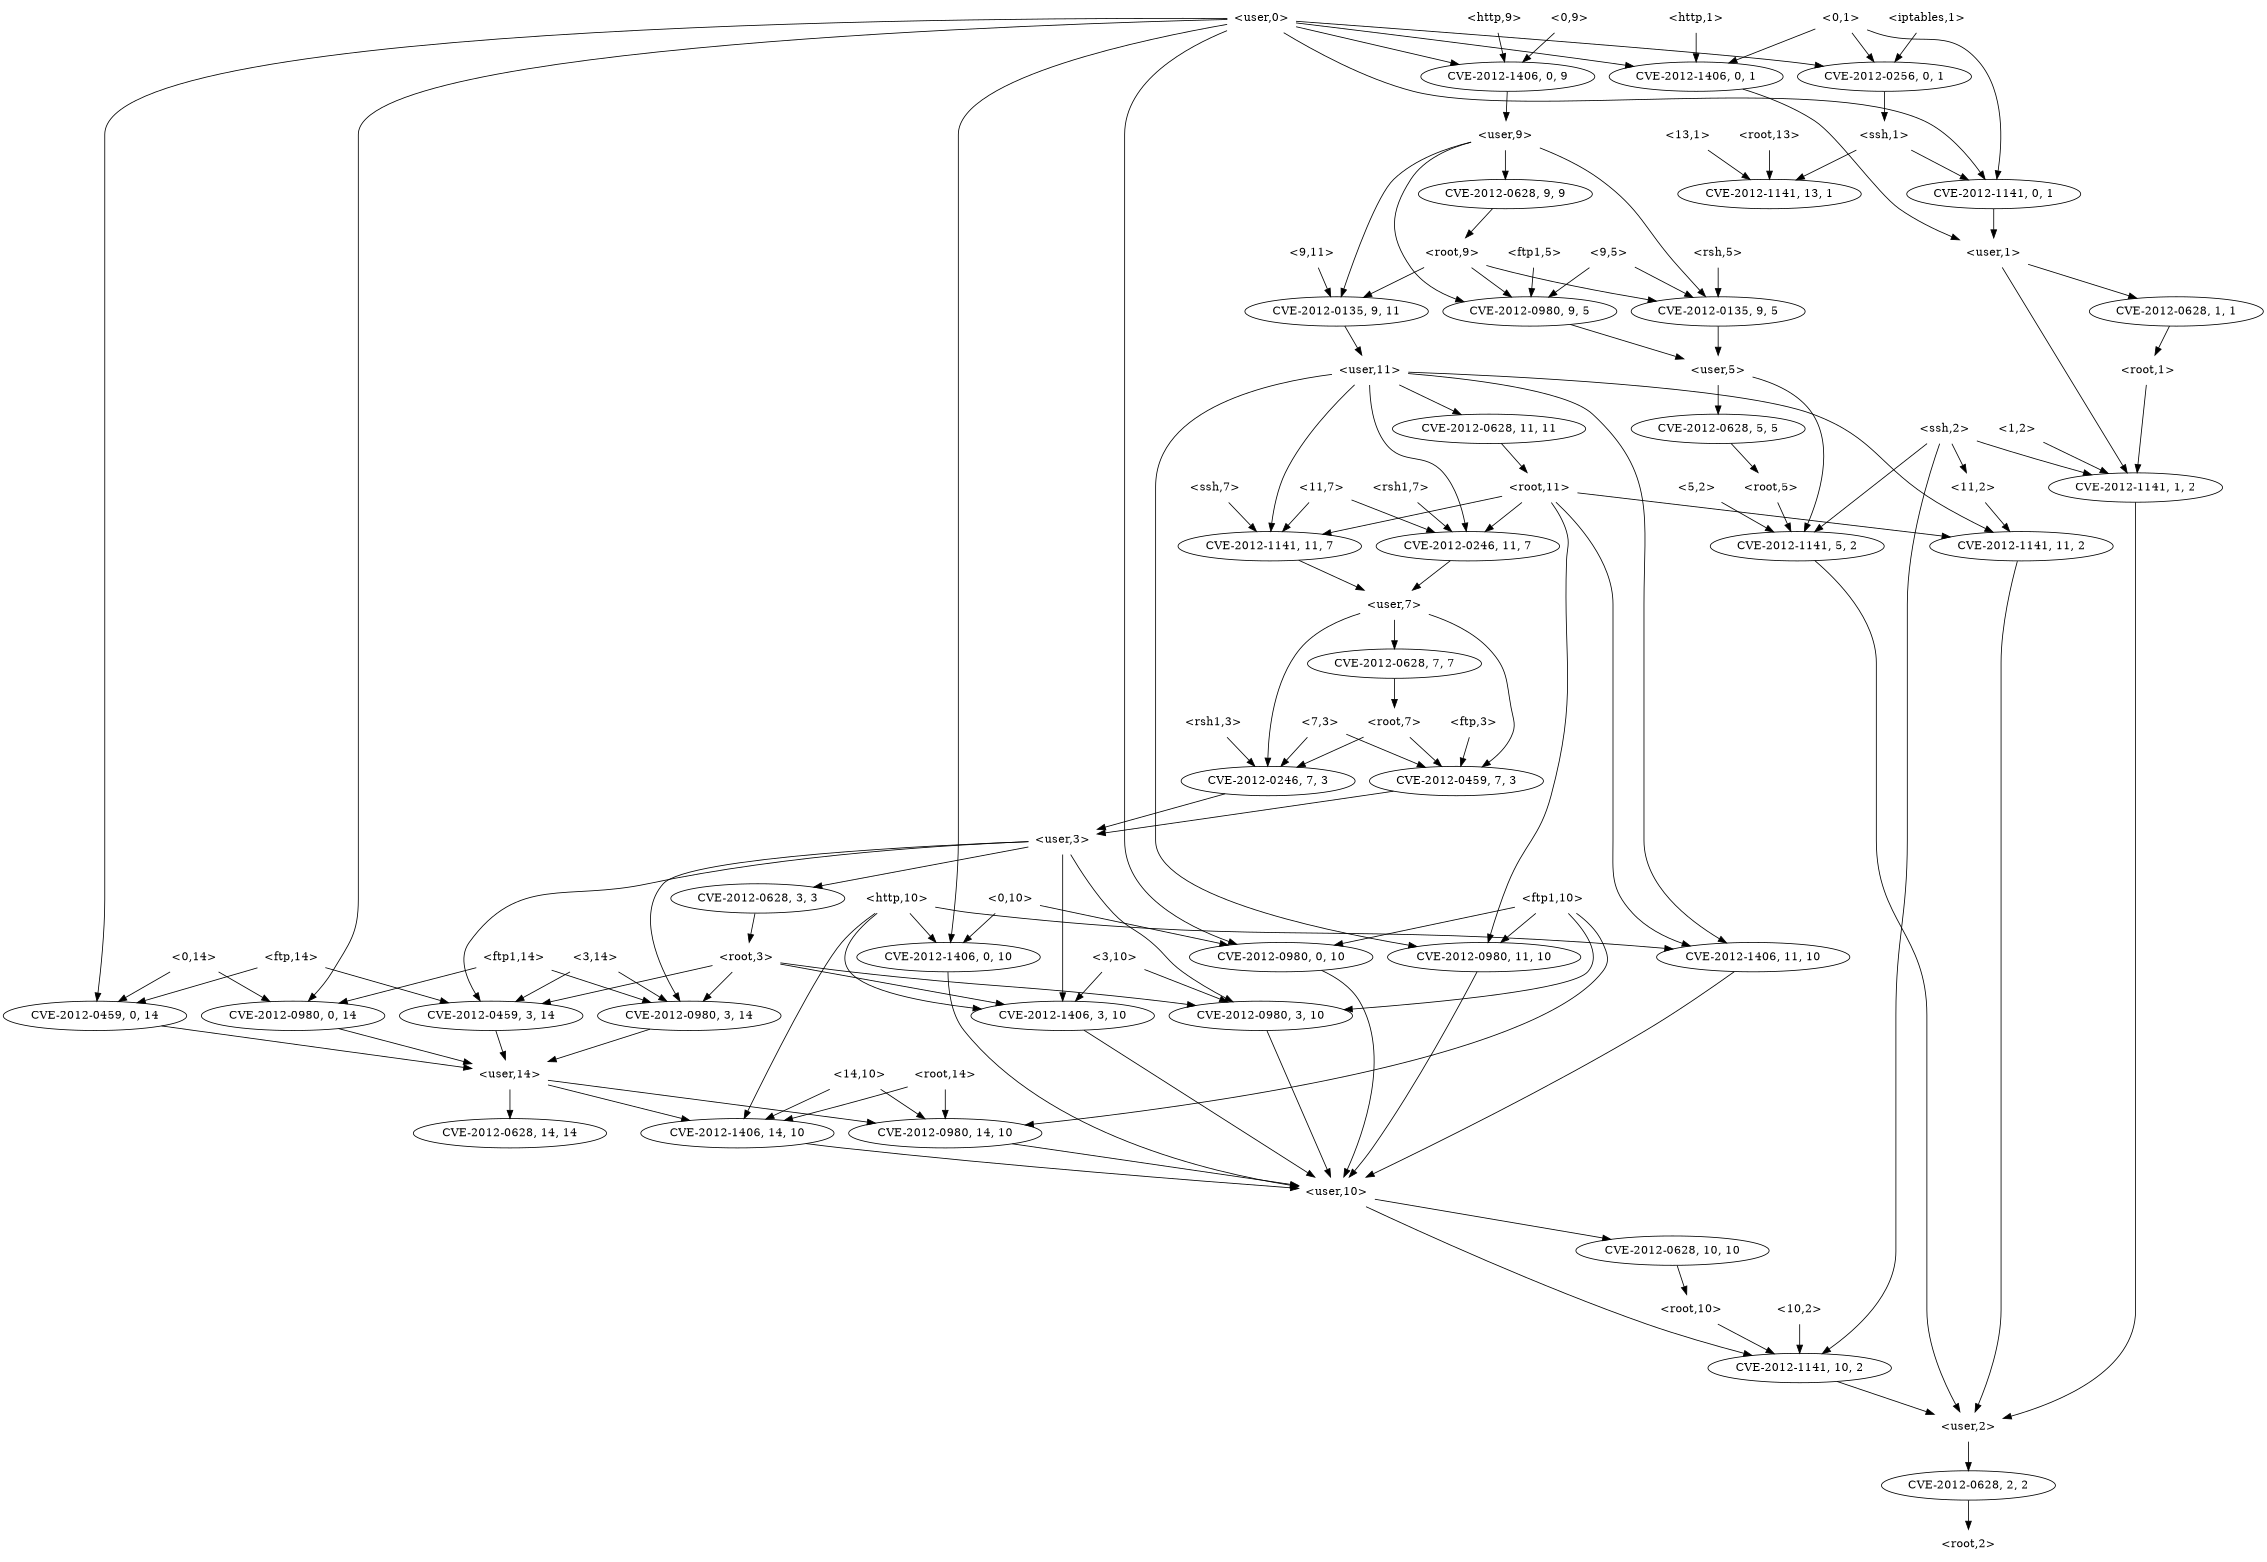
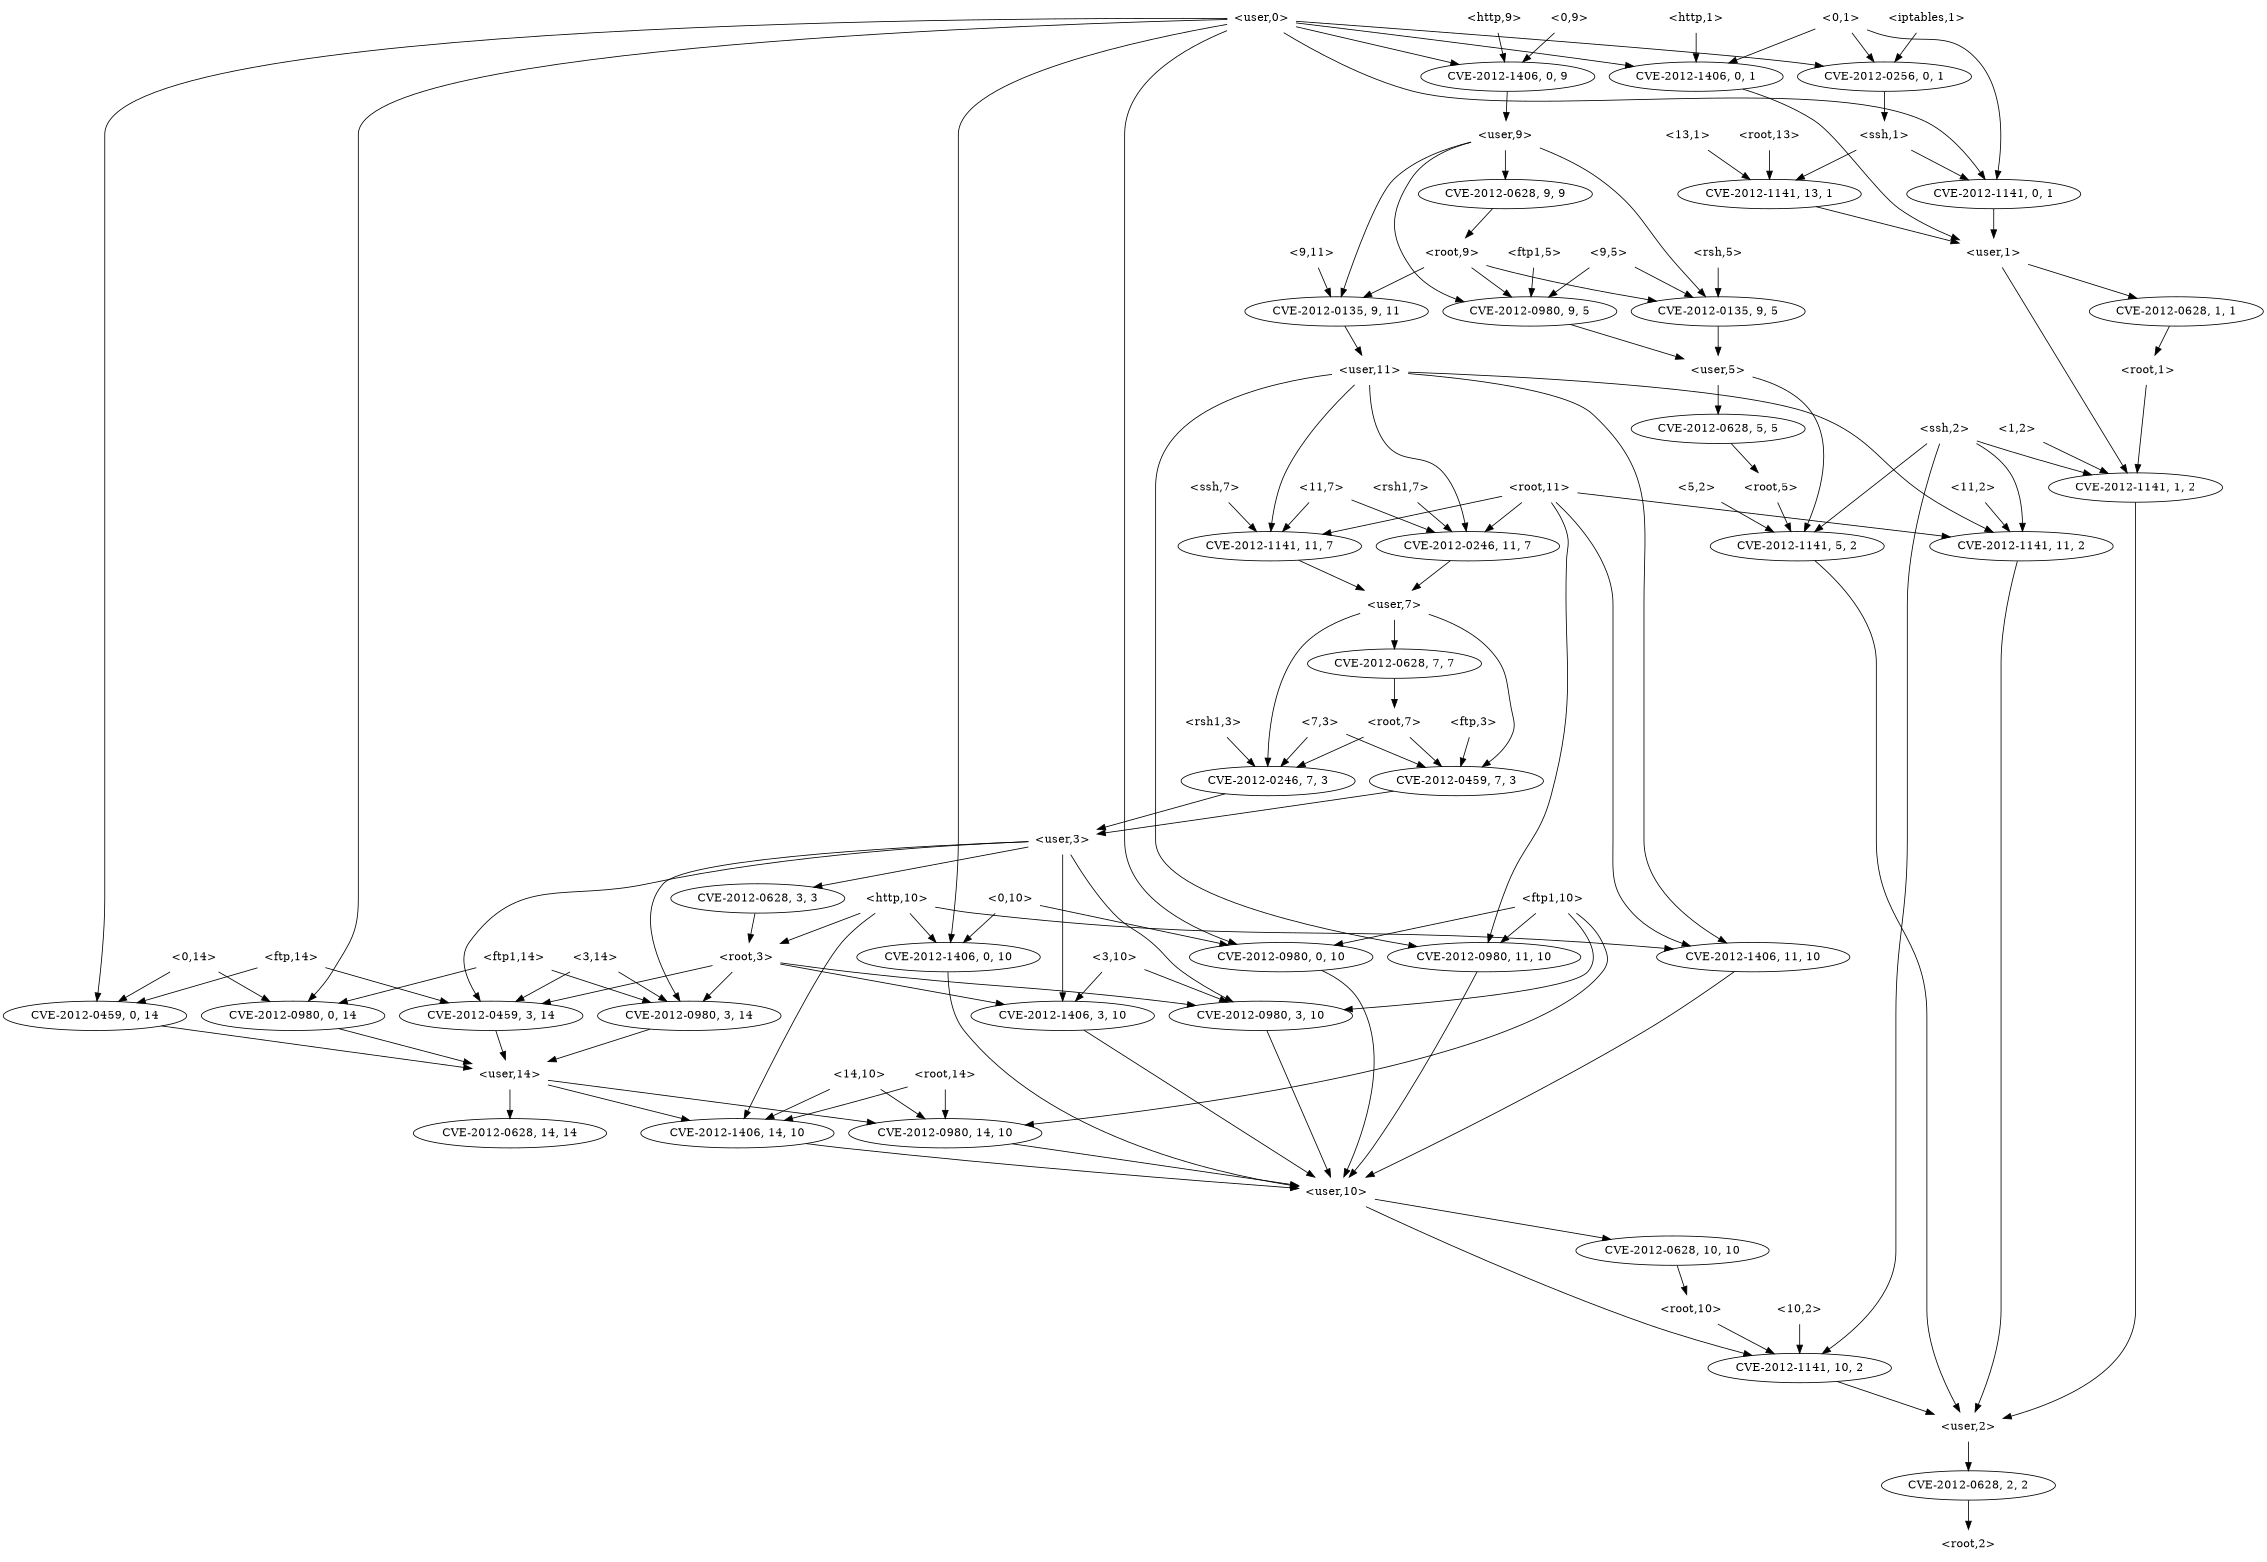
edge "CVE-2012-1141, 13, 1" -> "<user,1>": added
node "CVE-2012-0628, 11, 11": removed
edge "<ssh,2>" -> "<11,2>": now "<ssh,2>" -> "CVE-2012-1141, 11, 2"
edge "<http,10>" -> "CVE-2012-1406, 3, 10": now "<http,10>" -> "<root,3>"
